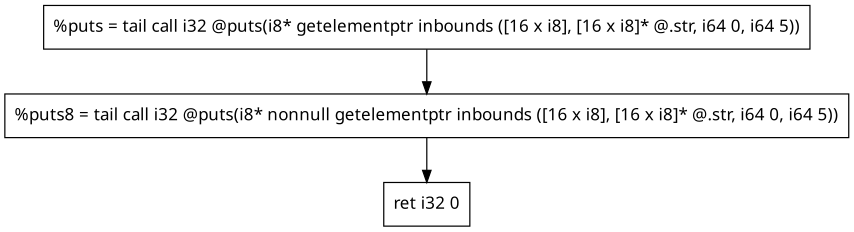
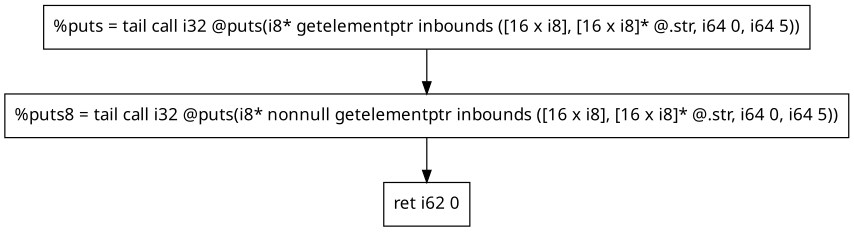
node "ret i32 0": label "ret i32 0" -> "ret i62 0"
